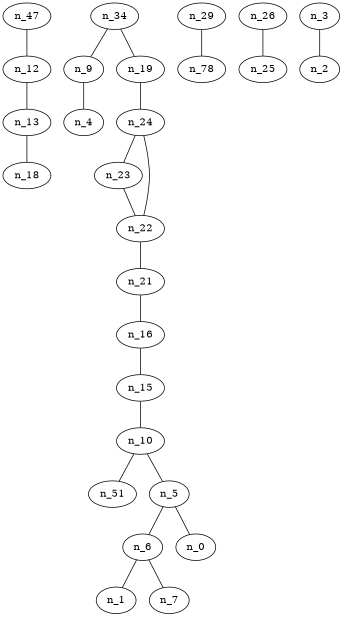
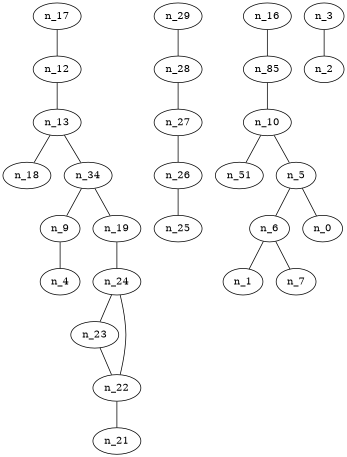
node "n_47": label "n_47" -> "n_17"
node "n_78": label "n_78" -> "n_28"
node "n_27": added
edge "n_13" -- "n_34": added
edge "n_21" -- "n_16": removed
node "n_15": label "n_15" -> "n_85"
